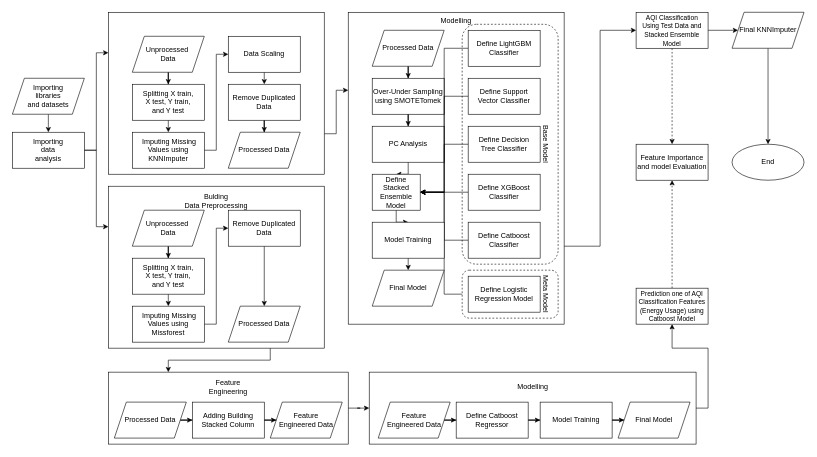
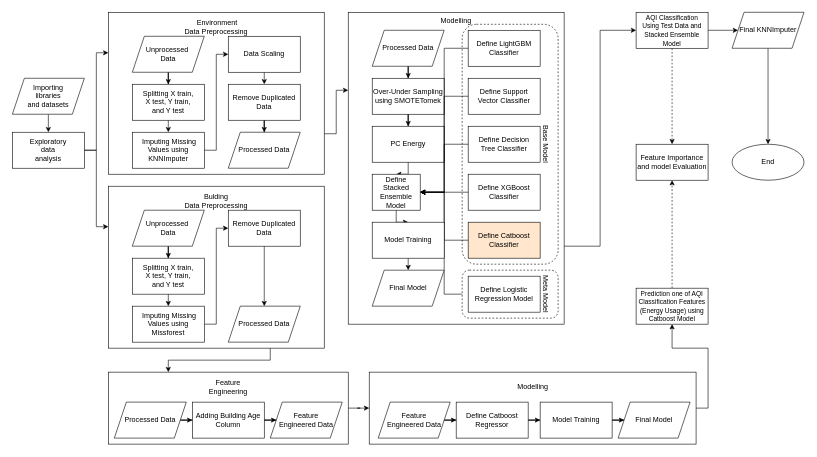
node "Environment Data Preprocessing": added
node "PC Analysis": label "PC Analysis" -> "PC Energy"
node "Importing data analysis": label "Importing data analysis" -> "Exploratory data analysis"
node "Define Catboost Classifier": fillcolor #ffffff -> #ffe6cc
node "Adding Building Stacked Column": label "Adding Building Stacked Column" -> "Adding Building Age Column"
